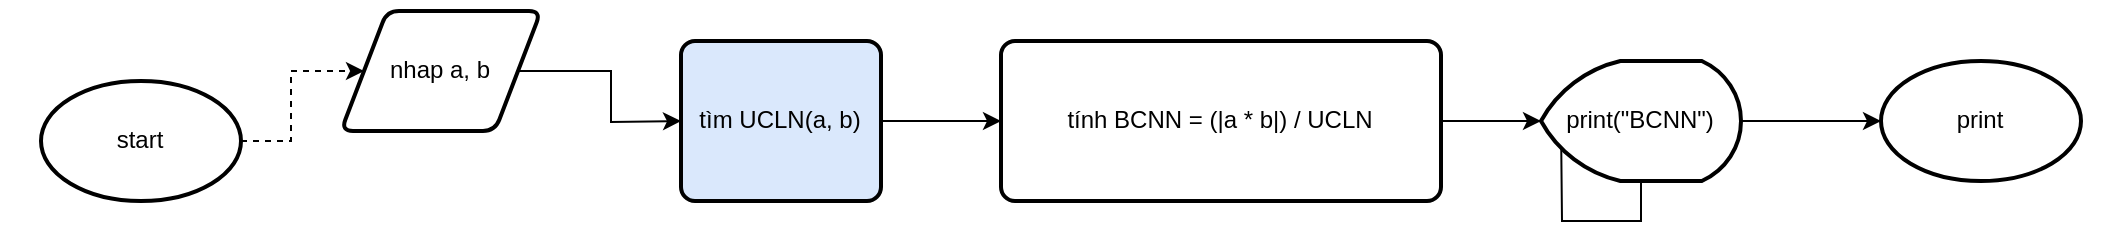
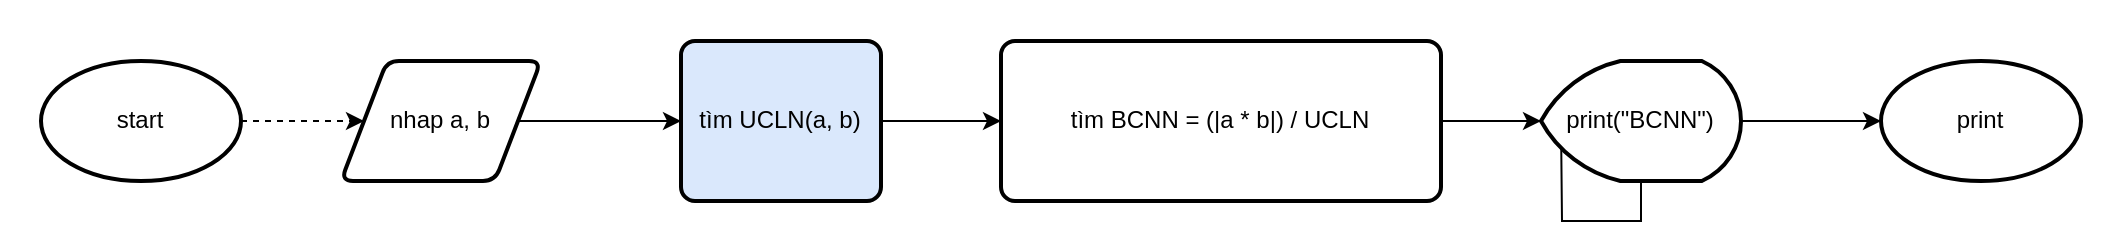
node "nhap a, b": moved (441, 71) -> (441, 121)
node "tính BCNN = (|a * b|) / UCLN": label "tính BCNN = (|a * b|) / UCLN" -> "tìm BCNN = (|a * b|) / UCLN"
node "start": moved (141, 141) -> (141, 121)
